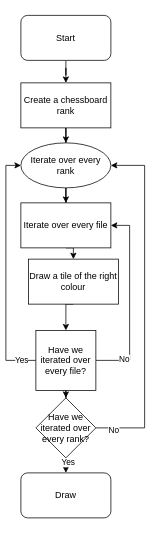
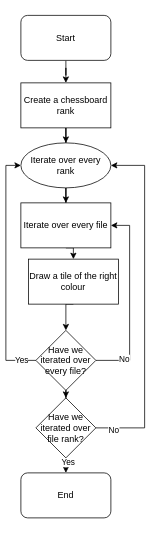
node "Have we iterated over every file?": shape rectangle -> diamond
node "Have we iterated over every rank?": label "Have we iterated over every rank?" -> "Have we iterated over file rank?"
node "Draw": label "Draw" -> "End"
